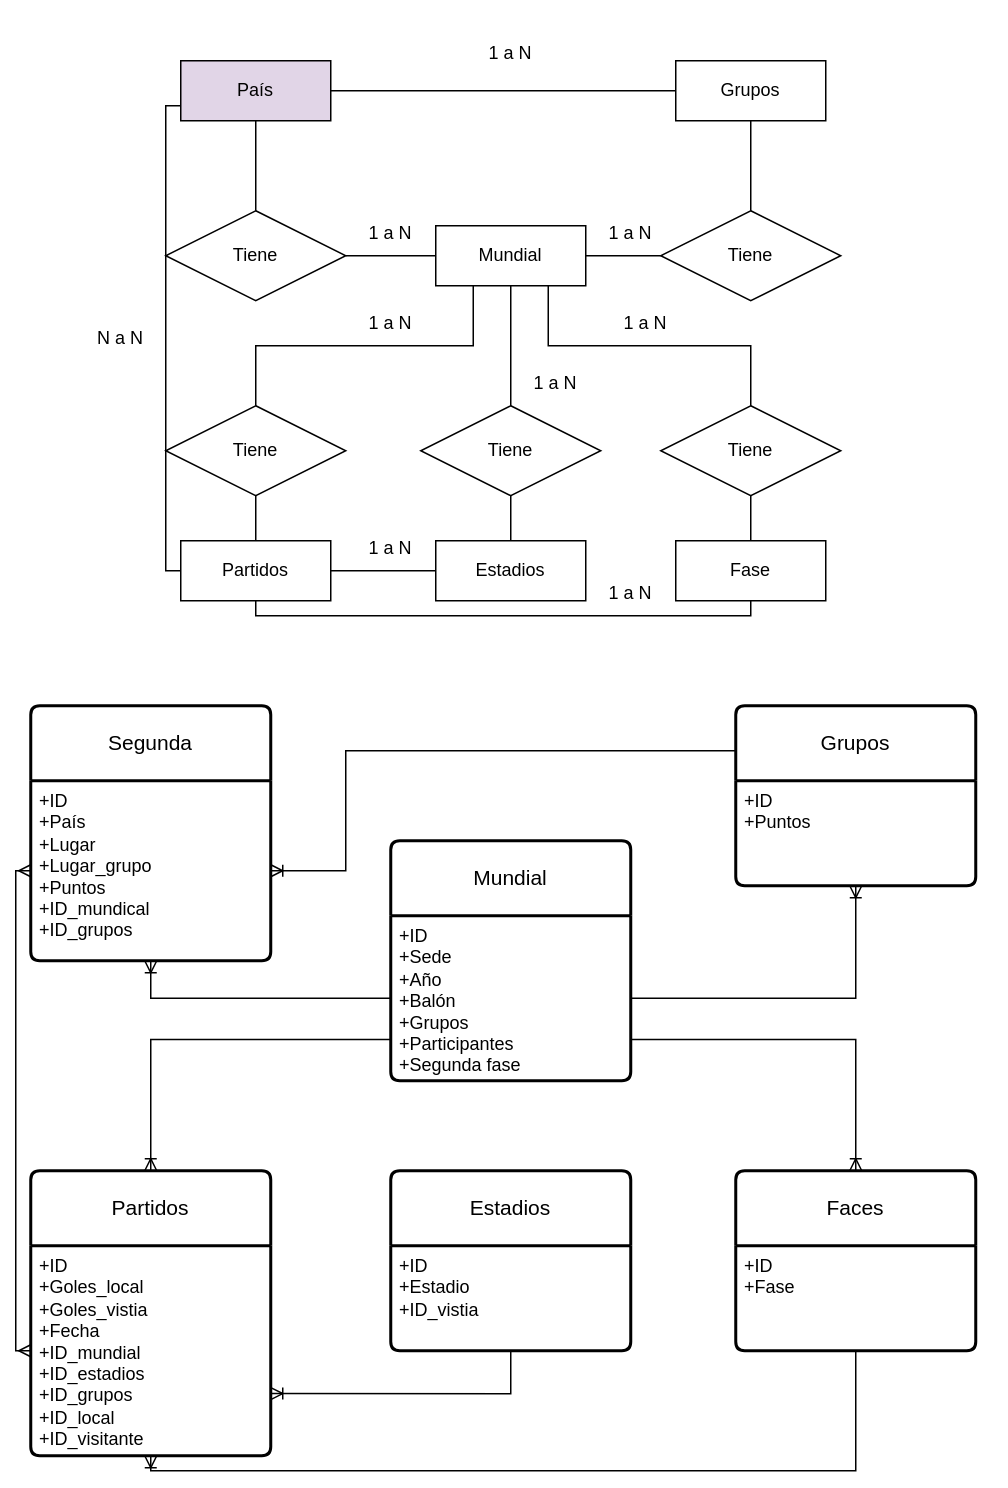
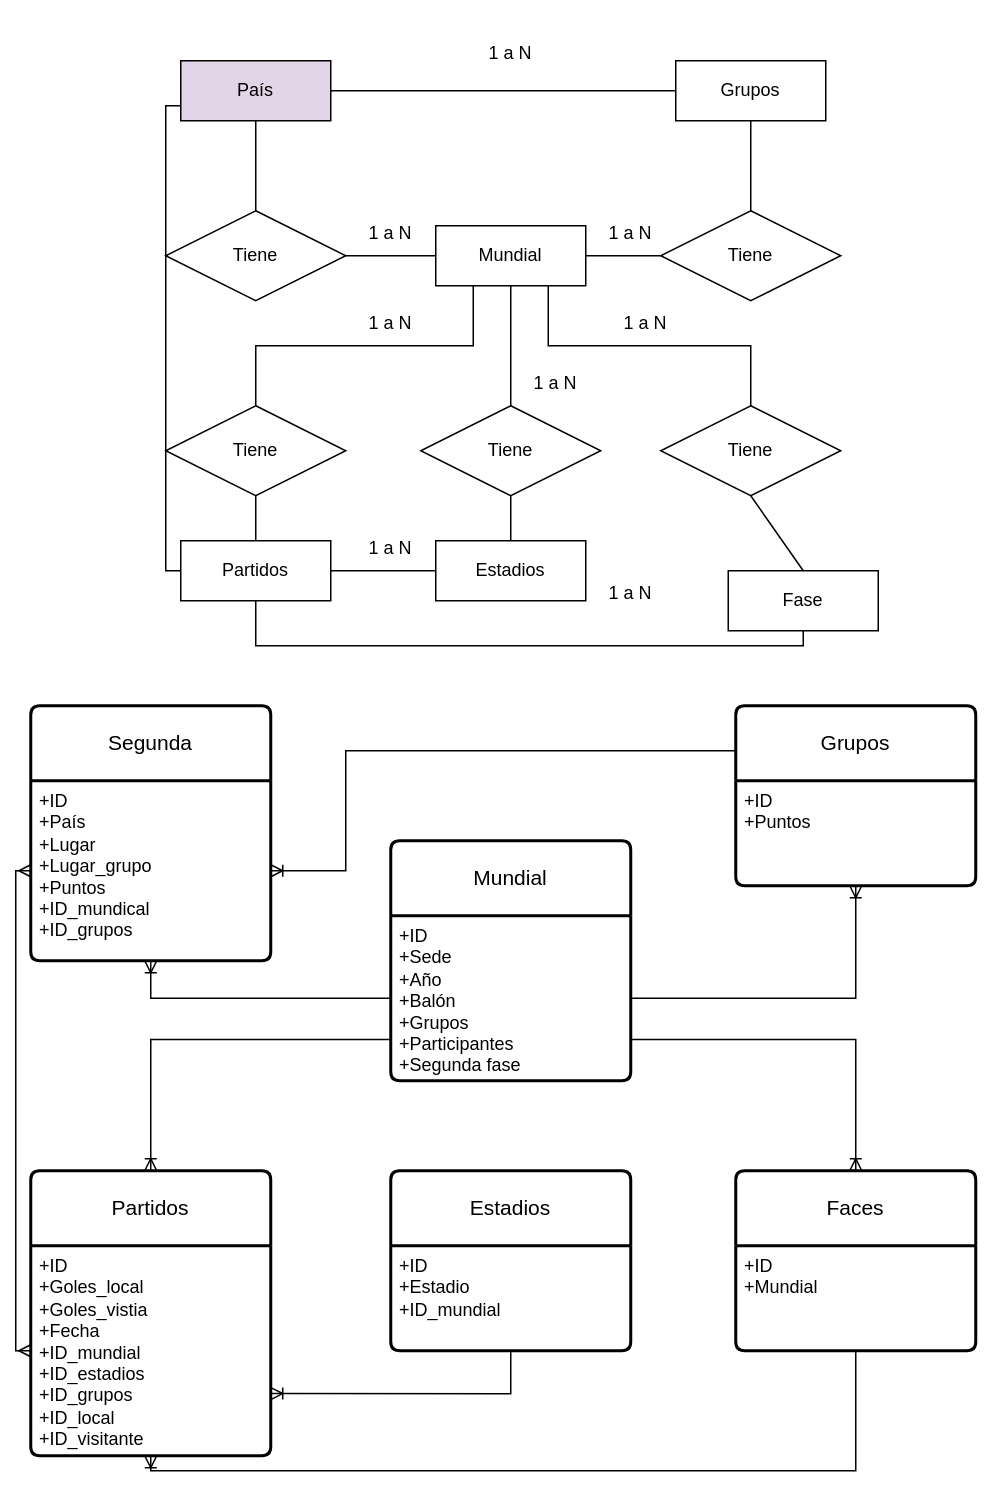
node "N a N": removed
node "Fase": moved (751, 571) -> (803, 601)
node "+ID +Fase": label "+ID +Fase" -> "+ID +Mundial"
node "+ID +Estadio +ID_vistia": label "+ID +Estadio +ID_vistia" -> "+ID +Estadio +ID_mundial"
